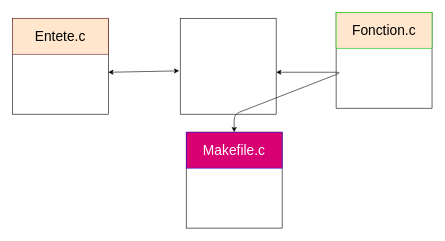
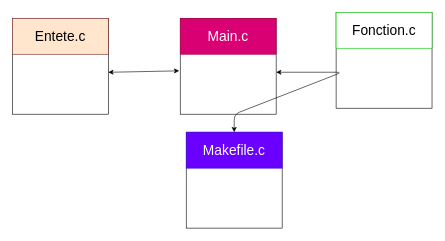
node "Fonction.c": fillcolor #ffe6cc -> #ffffff
node "Main.c": added
node "Makefile.c": fillcolor #d80073 -> #6a00ff
